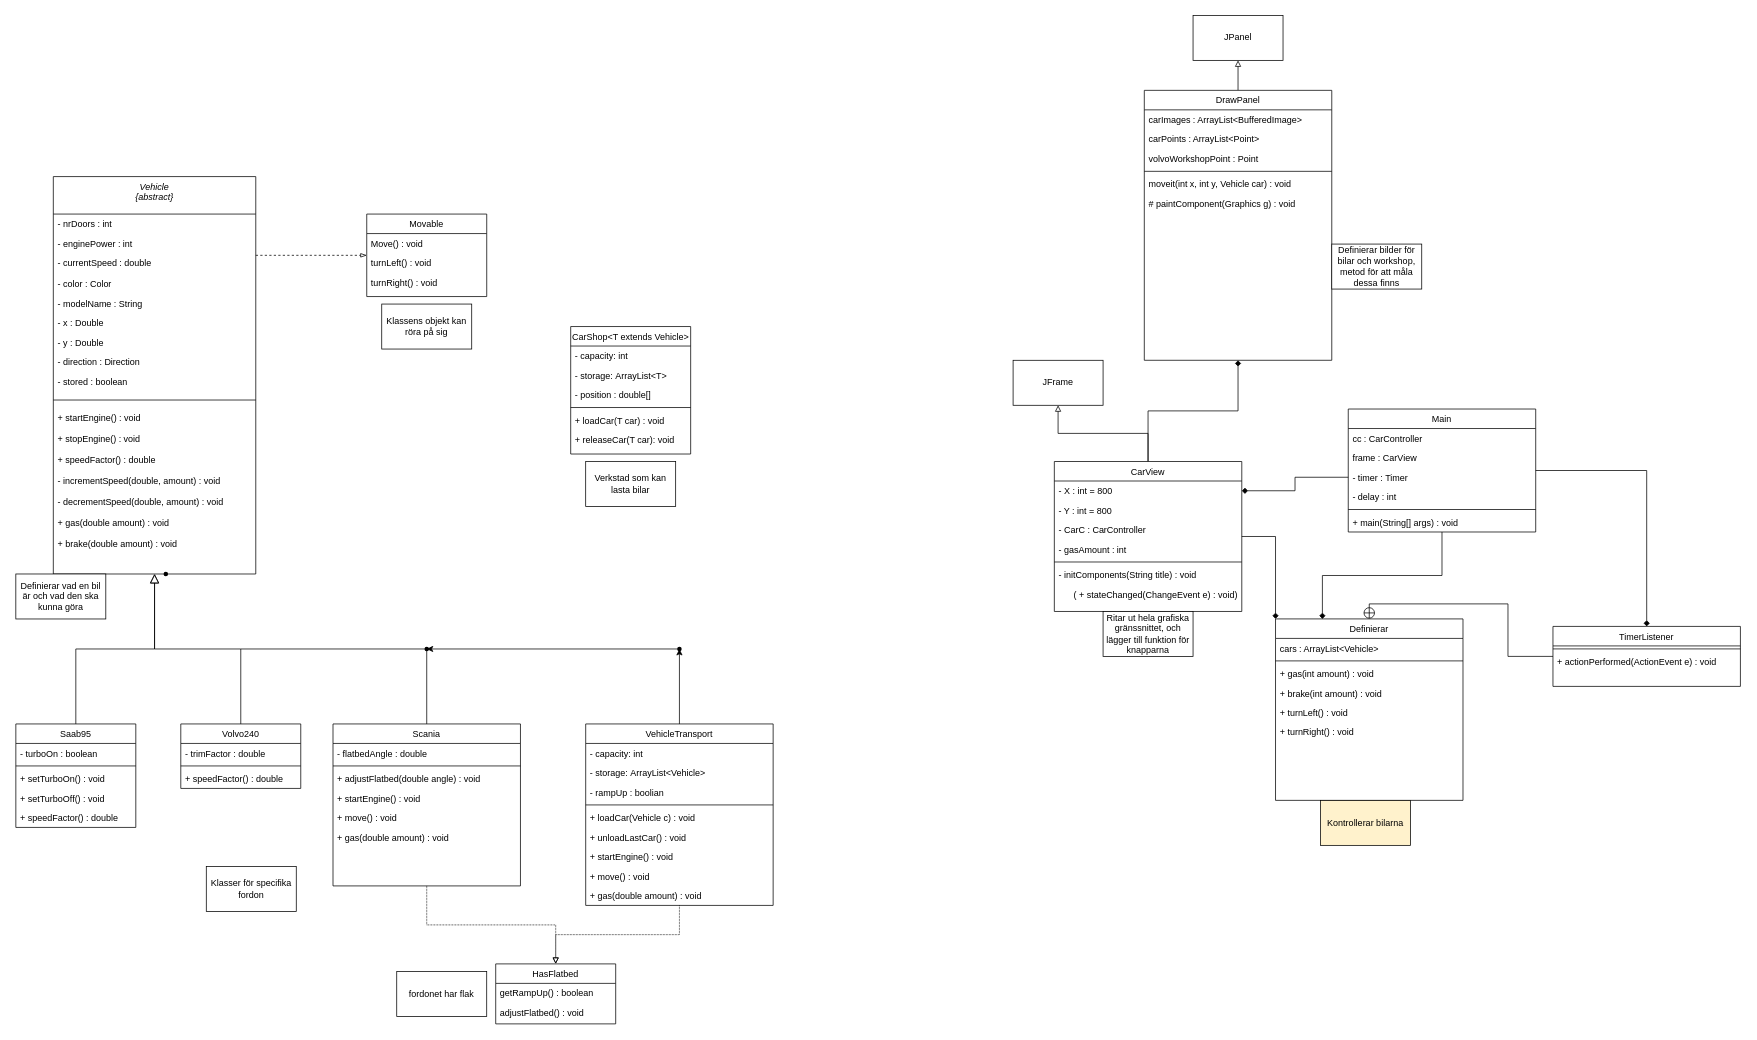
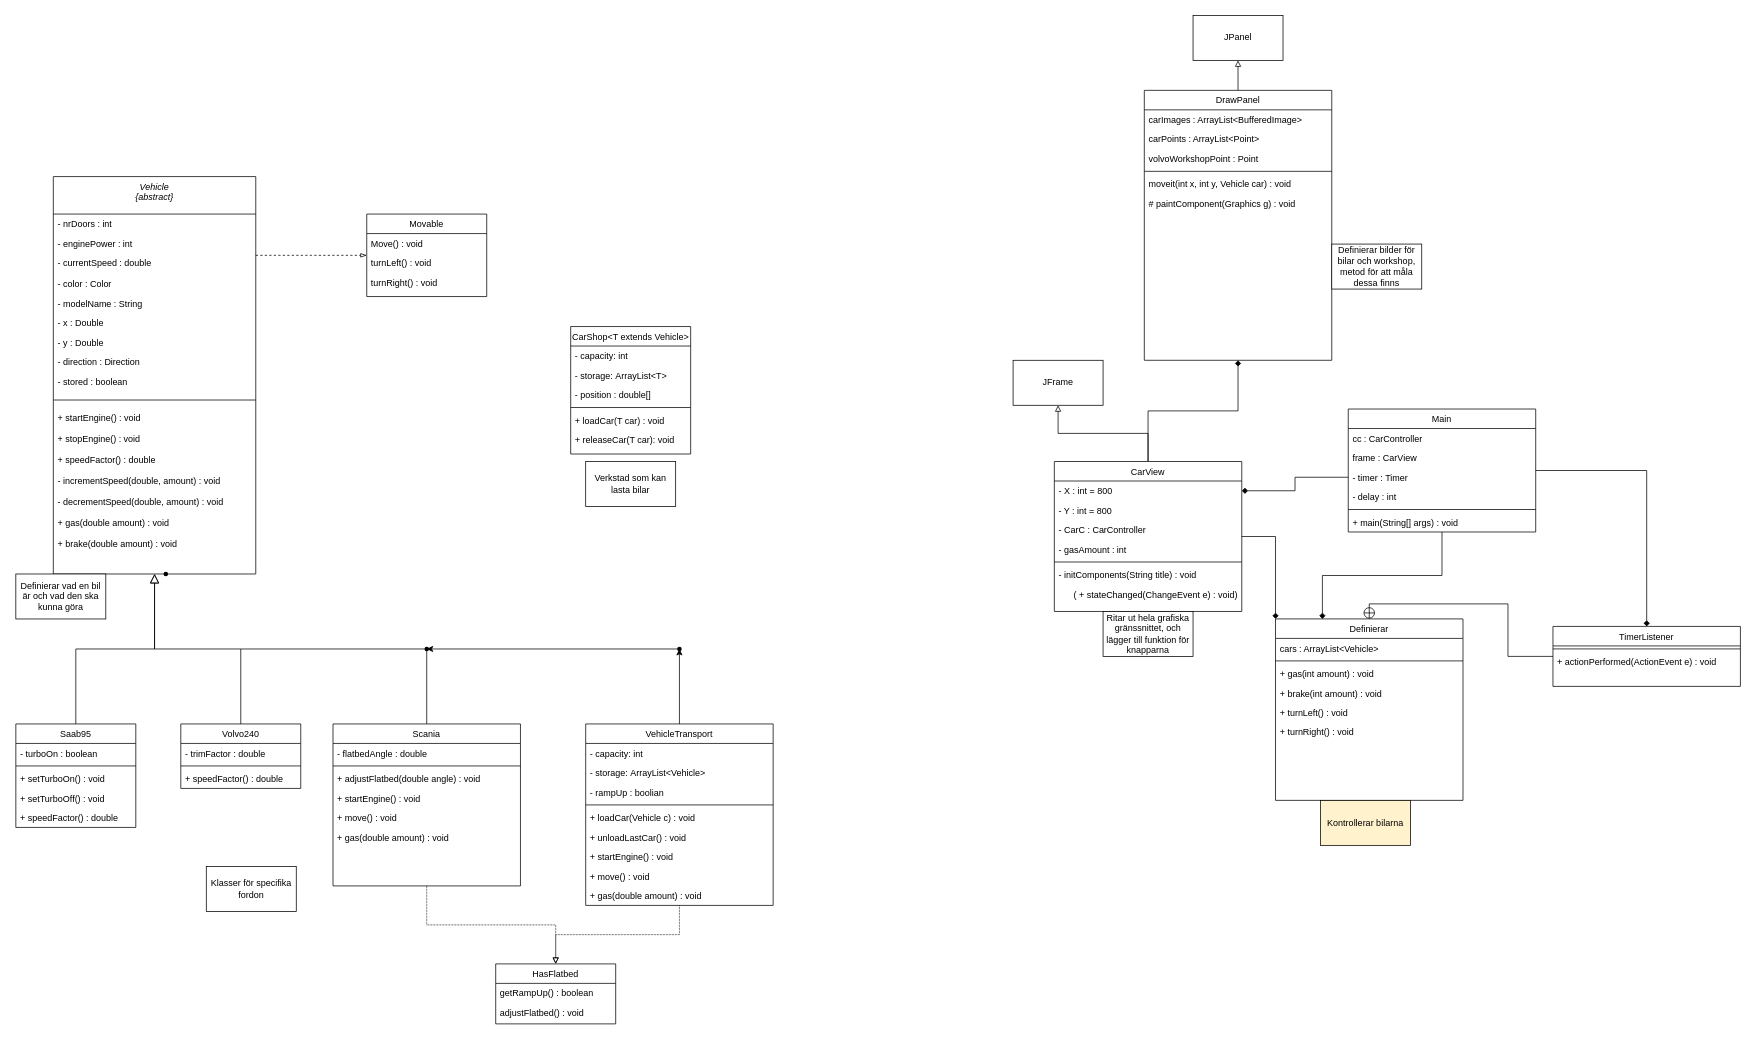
node "Klassens objekt kan röra på sig": removed
node "fordonet har flak": removed
